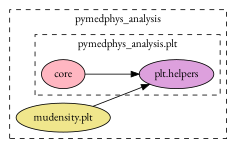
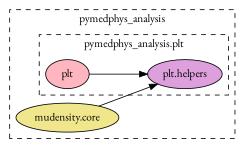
node "core": label "core" -> "plt"
node "mudensity.plt": label "mudensity.plt" -> "mudensity.core"
